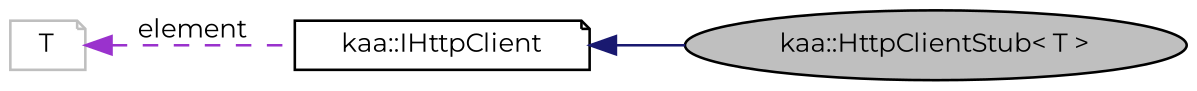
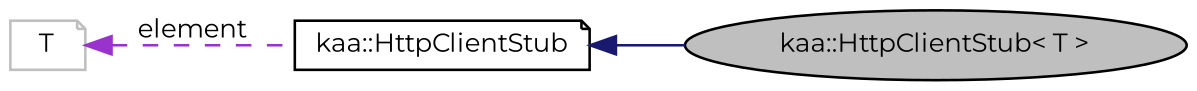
node "kaa::IHttpClient": label "kaa::IHttpClient" -> "kaa::HttpClientStub"
